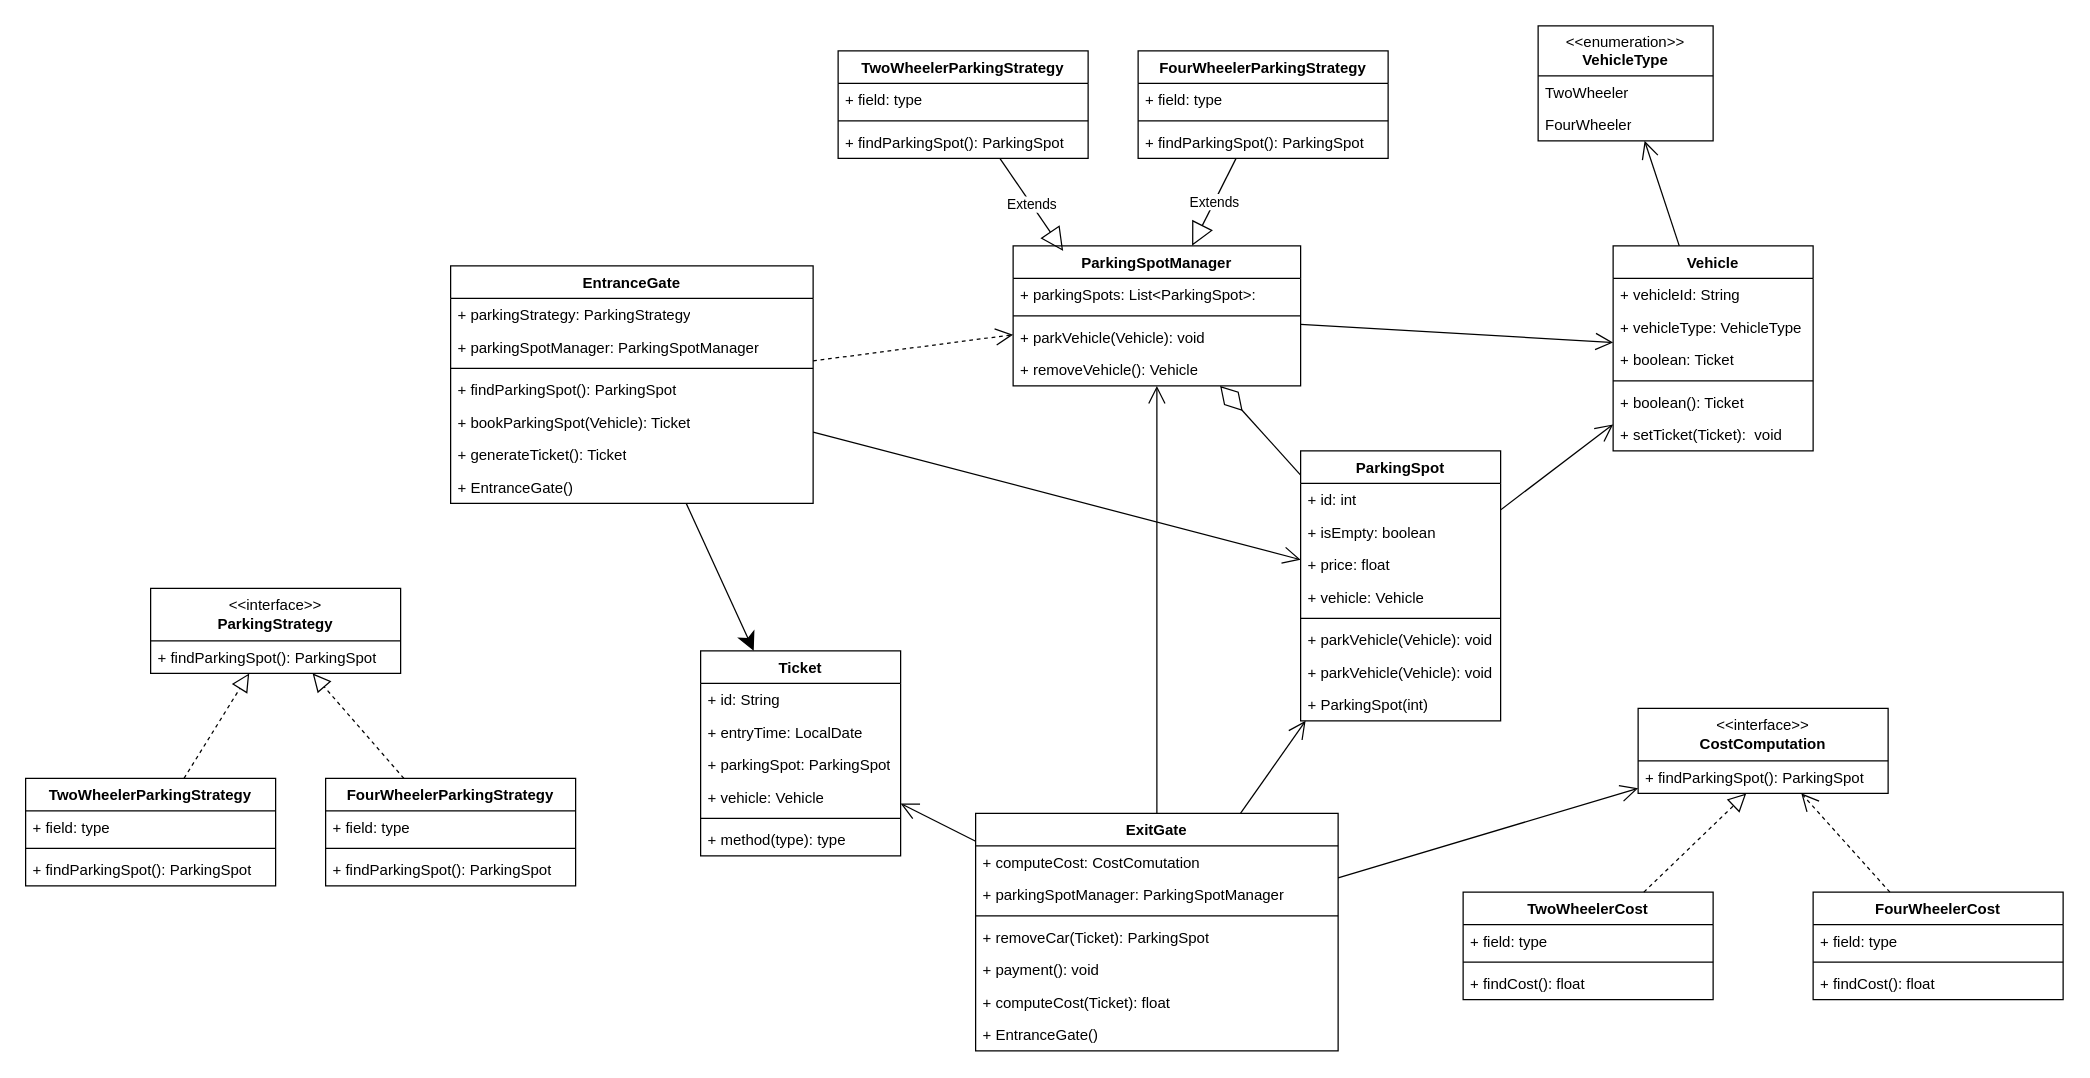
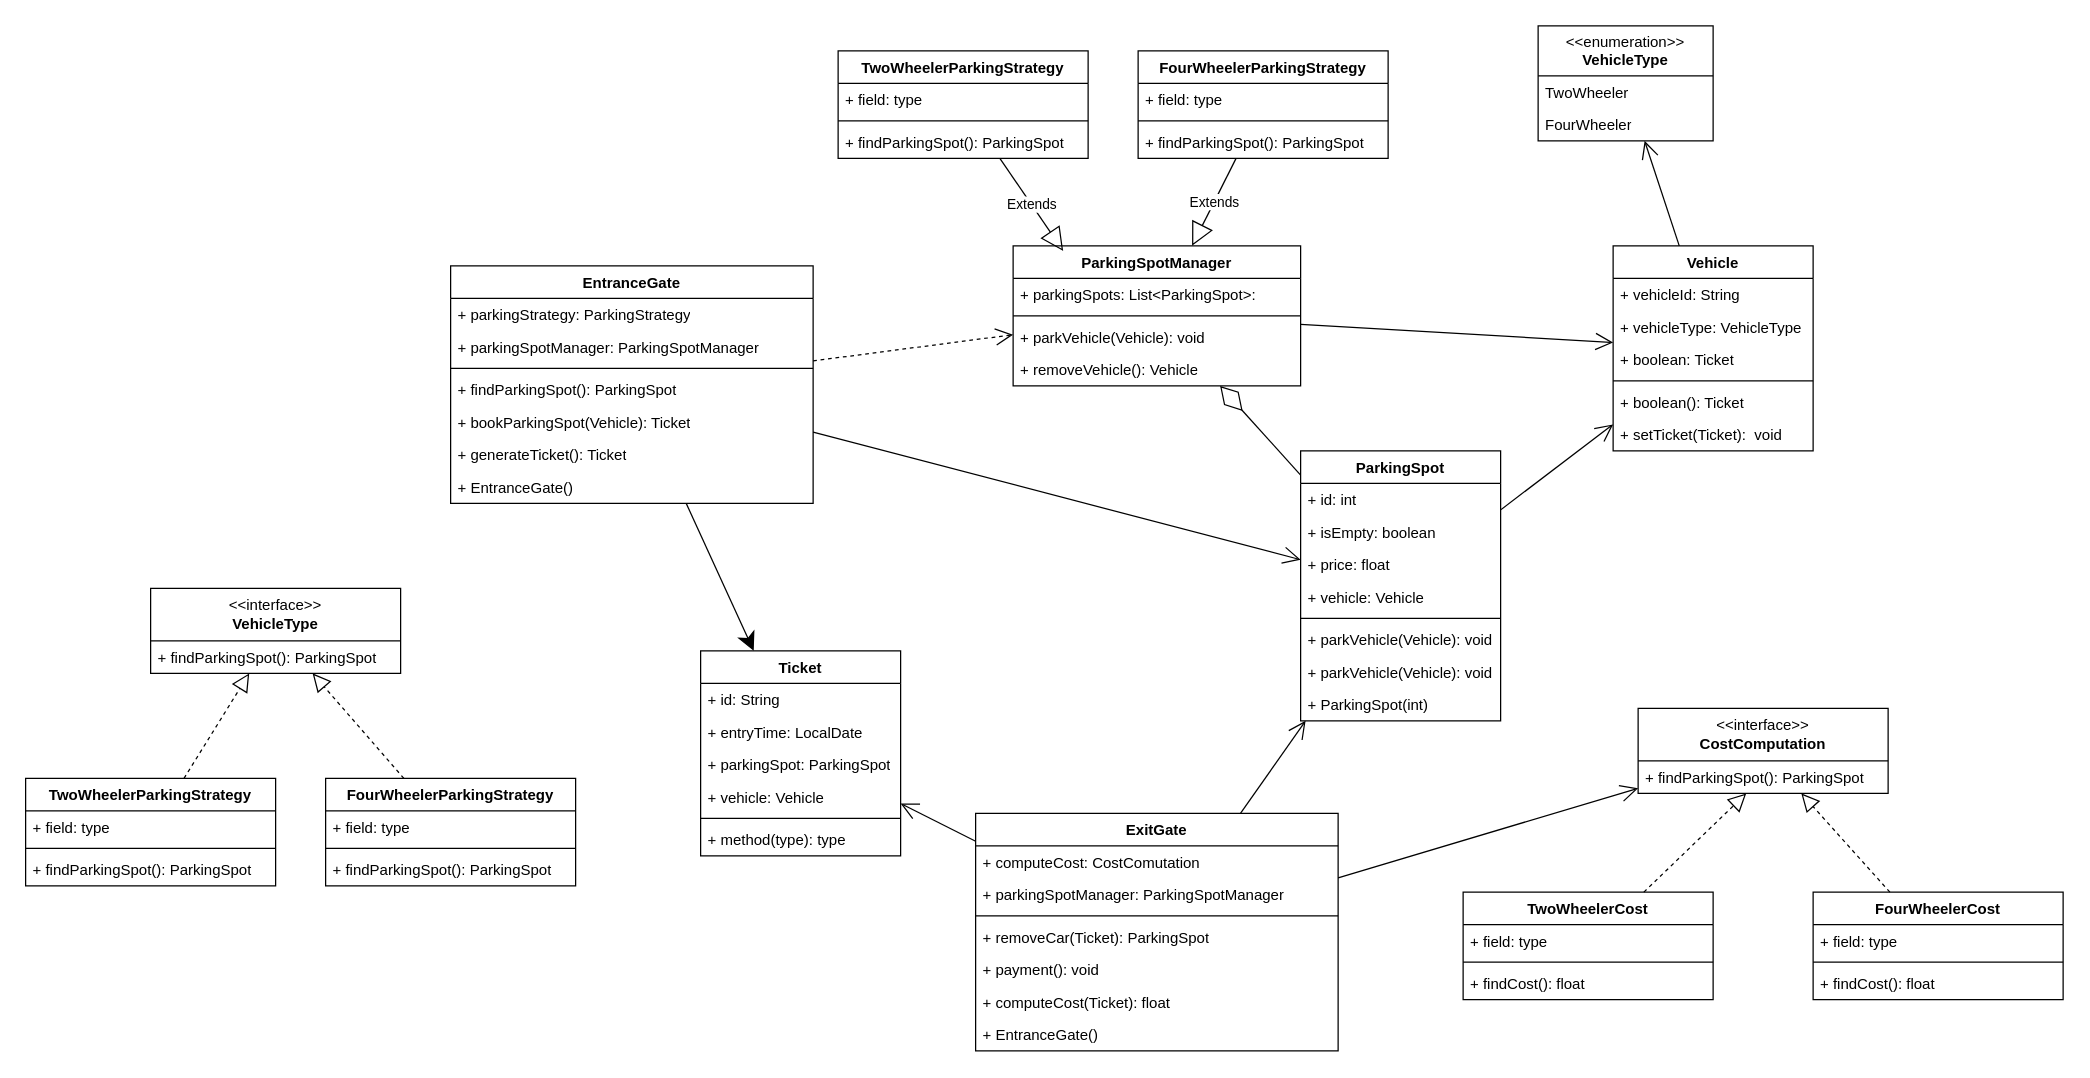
edge "ExitGate" -> "ParkingSpotManager": removed
node "<<interface>> ParkingStrategy": label "<<interface>> ParkingStrategy" -> "<<interface>> VehicleType"
edge "FourWheelerCost" -> "<<interface>> CostComputation": arrowhead open -> block
